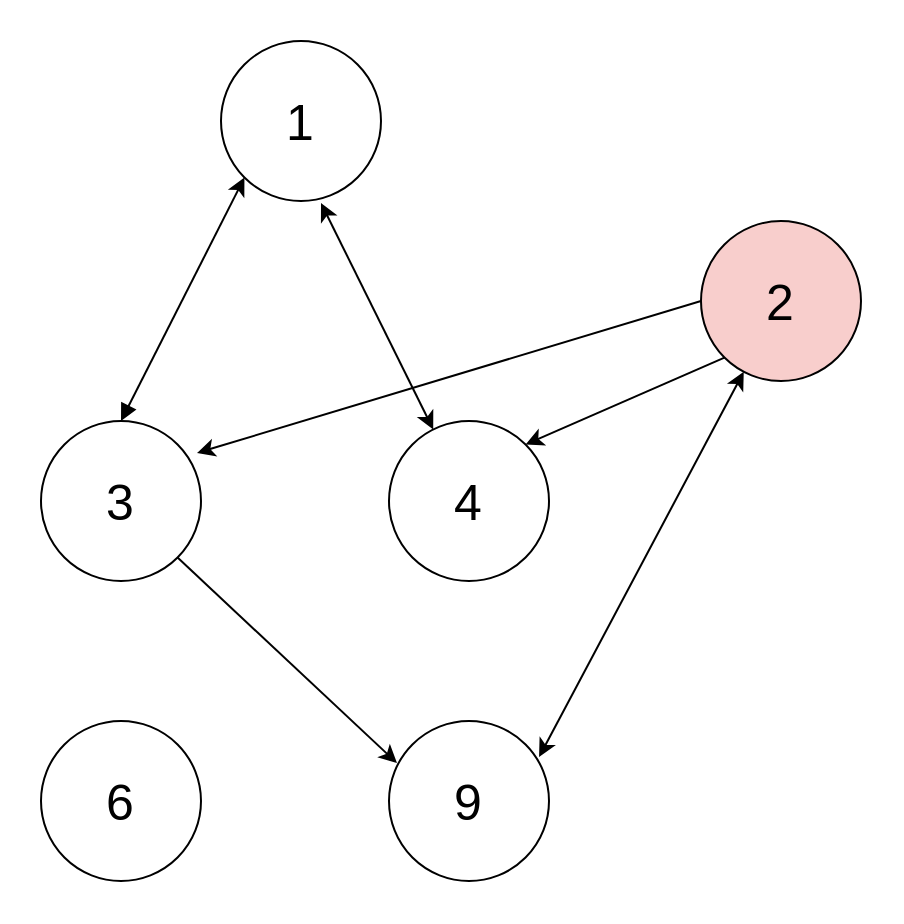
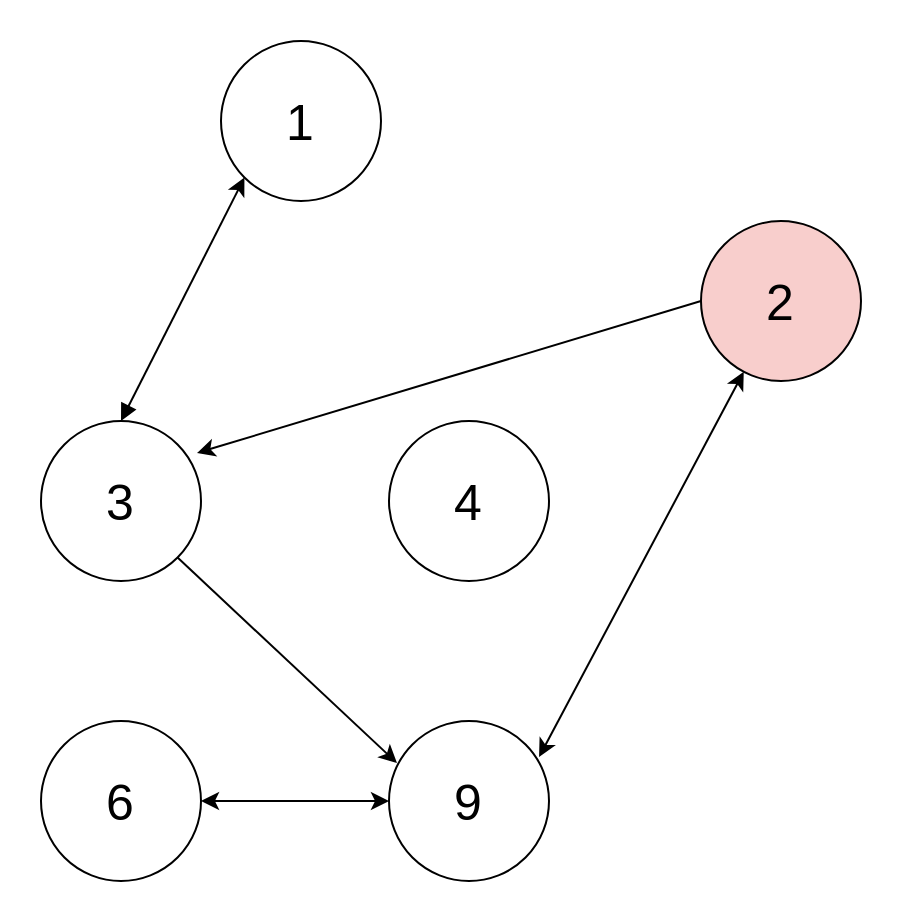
edge "1" -- "4": removed
edge "2" -> "4": removed
edge "6" -- "9": added
